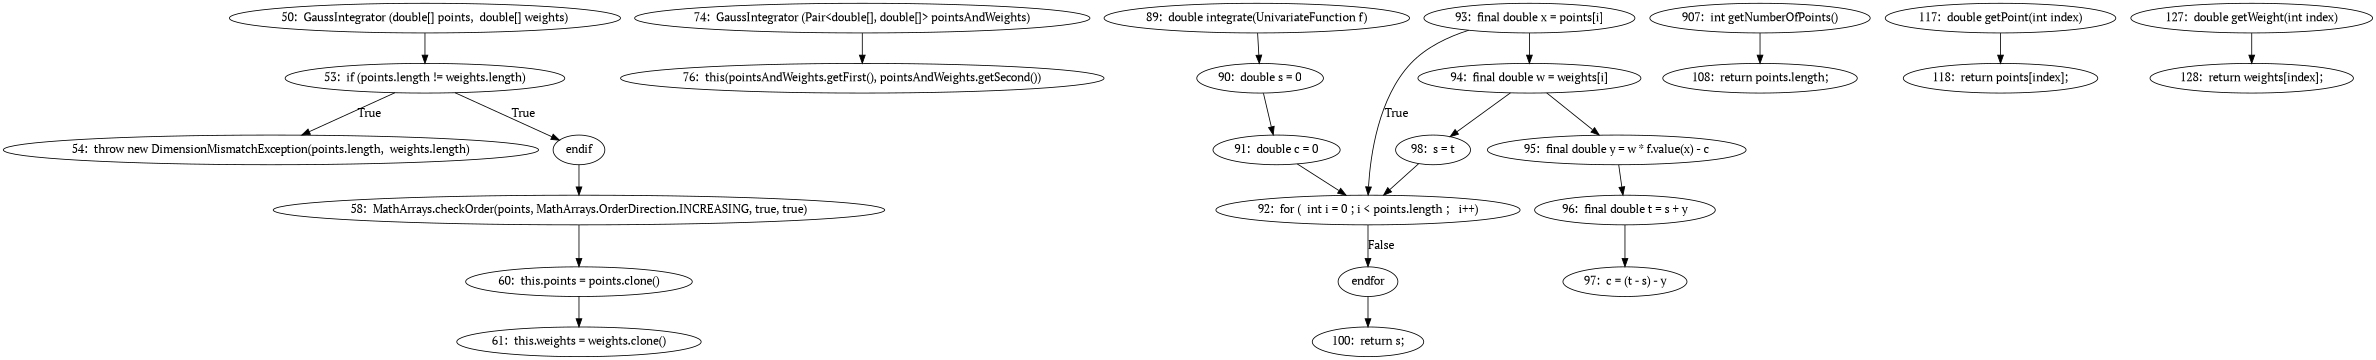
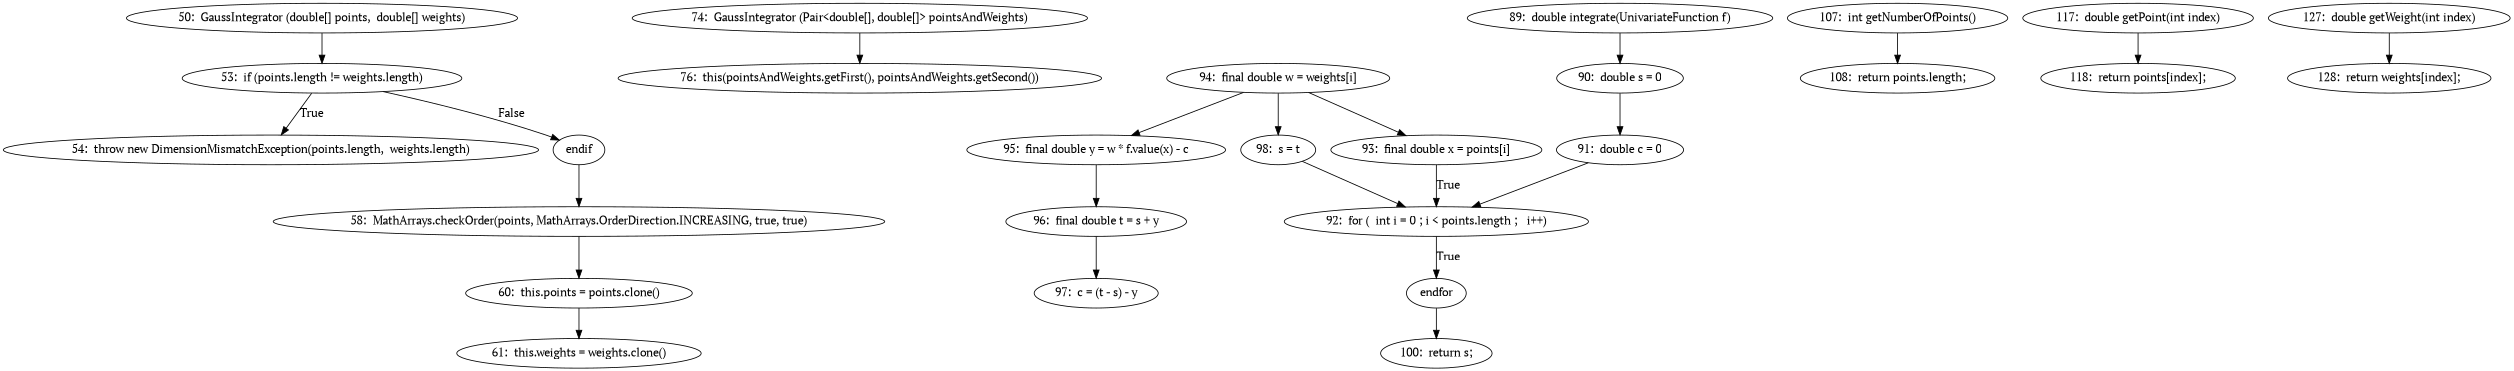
node "907:  int getNumberOfPoints()": label "907:  int getNumberOfPoints()" -> "107:  int getNumberOfPoints()"
edge "93:  final double x = points[i]" -> "94:  final double w = weights[i]": reversed
edge "53:  if (points.length != weights.length)" -> "endif": label "True" -> "False"
edge "92:  for (  int i = 0 ; i < points.length ;   i++)" -> "endfor": label "False" -> "True"
